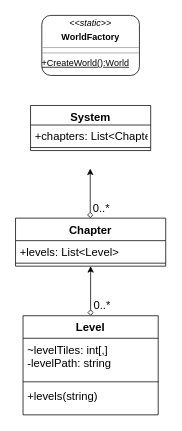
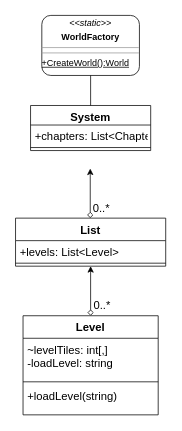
edge "<<static>> WorldFactory +CreateWorld():World" -- "System": added
node "Chapter": label "Chapter" -> "List"
node "~levelTiles: int[,] -levelPath: string": label "~levelTiles: int[,] -levelPath: string" -> "~levelTiles: int[,] -loadLevel: string"
node "+levels(string)": label "+levels(string)" -> "+loadLevel(string)"
